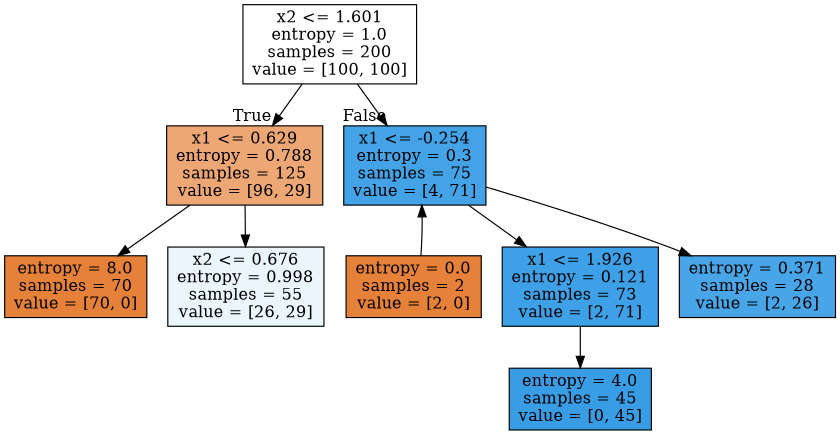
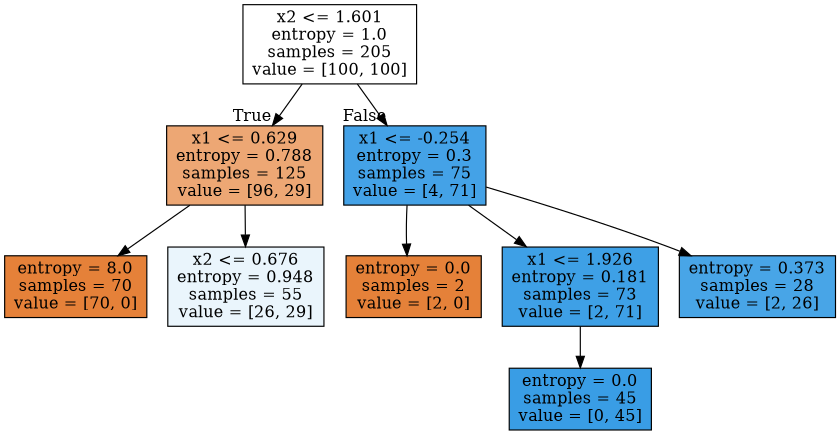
node "x2 <= 1.601 entropy = 1.0 samples = 200 value = [100, 100]": label "x2 <= 1.601 entropy = 1.0 samples = 200 value = [100, 100]" -> "x2 <= 1.601 entropy = 1.0 samples = 205 value = [100, 100]"
edge "entropy = 0.0 samples = 2 value = [2, 0]" -> "x1 <= -0.254 entropy = 0.3 samples = 75 value = [4, 71]": reversed
node "x2 <= 0.676 entropy = 0.998 samples = 55 value = [26, 29]": label "x2 <= 0.676 entropy = 0.998 samples = 55 value = [26, 29]" -> "x2 <= 0.676 entropy = 0.948 samples = 55 value = [26, 29]"
node "x1 <= 1.926 entropy = 0.121 samples = 73 value = [2, 71]": label "x1 <= 1.926 entropy = 0.121 samples = 73 value = [2, 71]" -> "x1 <= 1.926 entropy = 0.181 samples = 73 value = [2, 71]"
node "entropy = 0.371 samples = 28 value = [2, 26]": label "entropy = 0.371 samples = 28 value = [2, 26]" -> "entropy = 0.373 samples = 28 value = [2, 26]"
node "entropy = 4.0 samples = 45 value = [0, 45]": label "entropy = 4.0 samples = 45 value = [0, 45]" -> "entropy = 0.0 samples = 45 value = [0, 45]"
